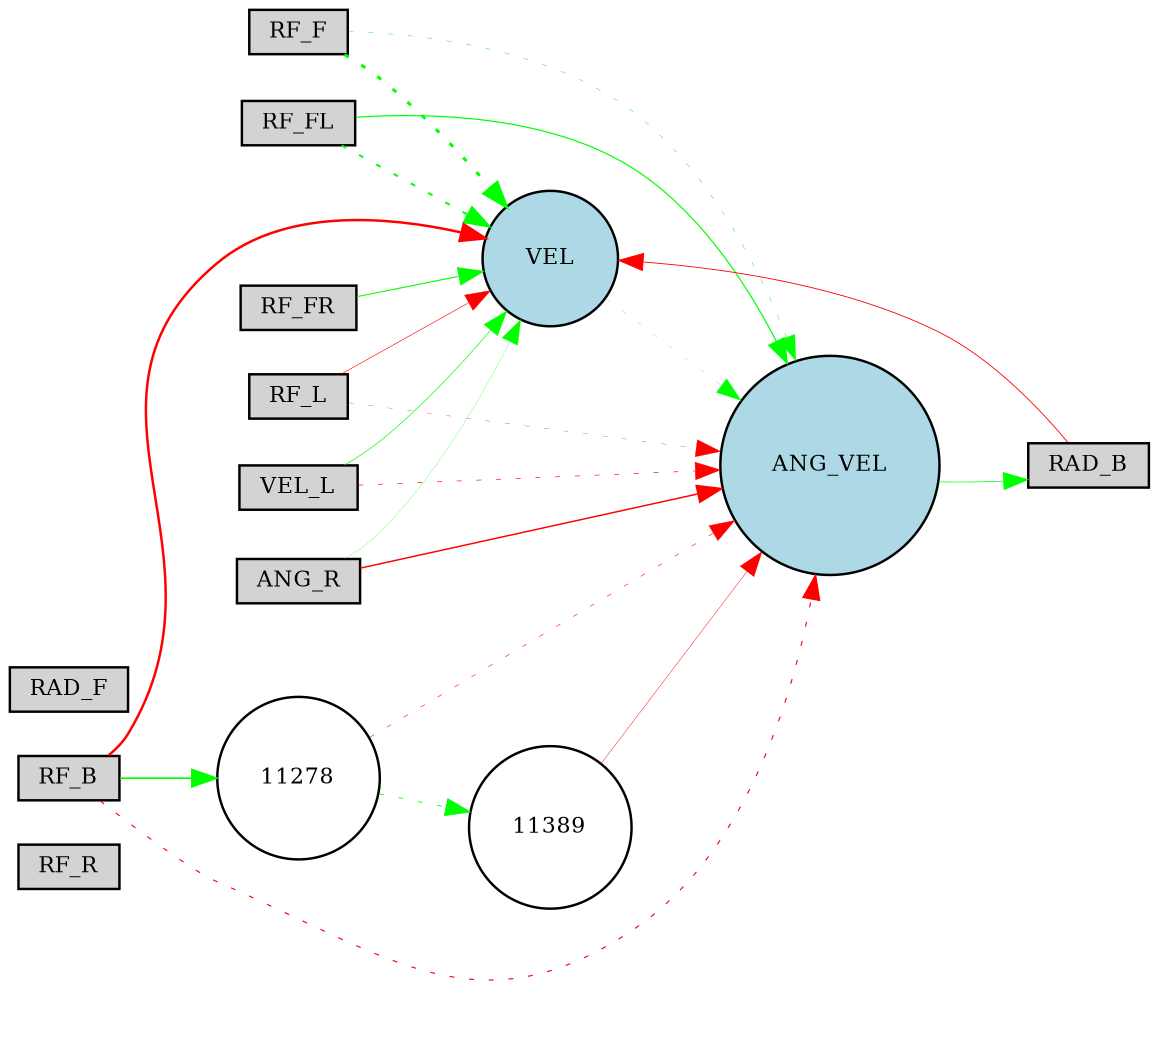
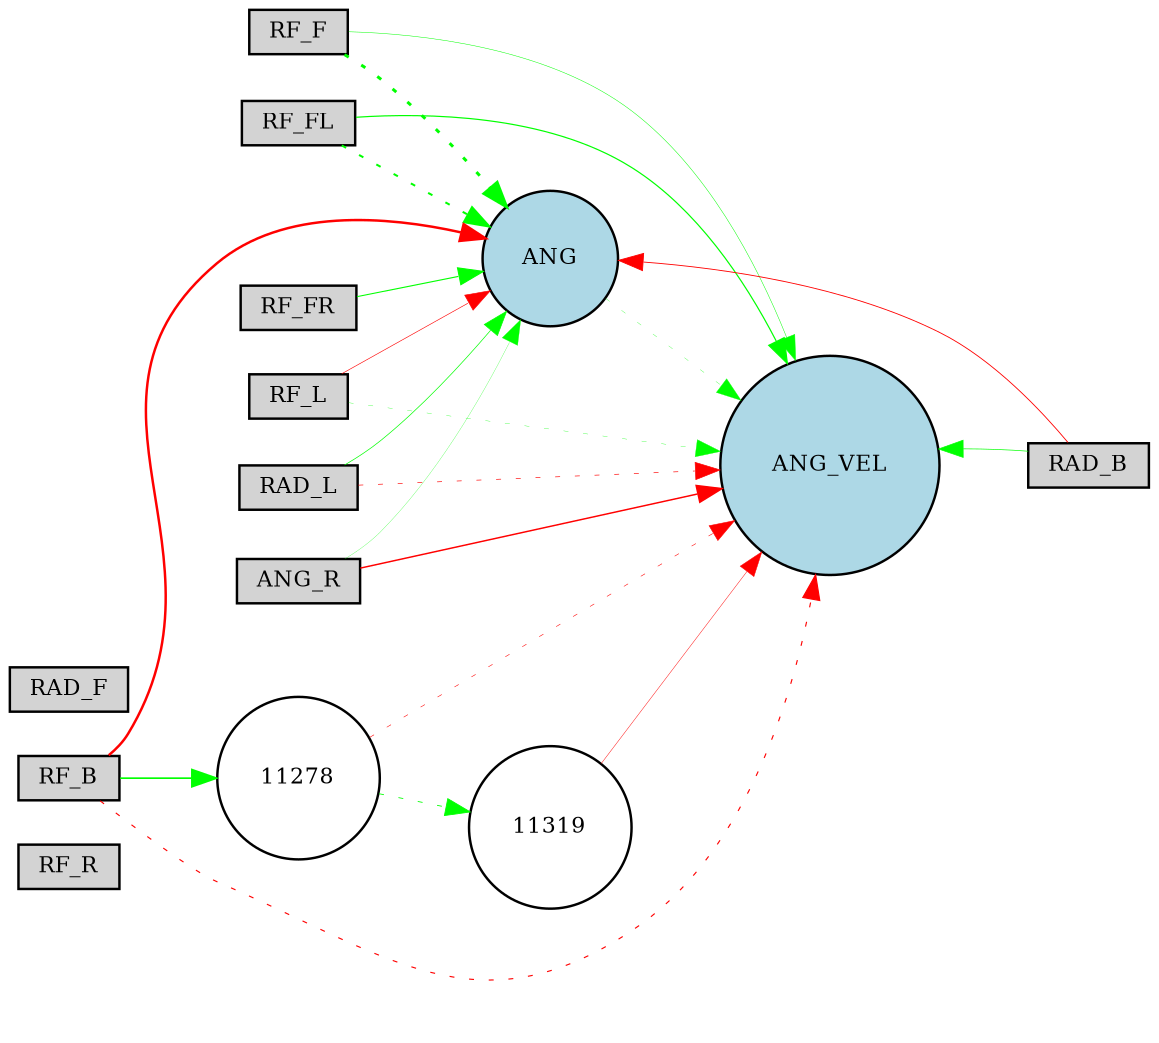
edge "RF_F" -> "ANG_VEL": style dotted -> solid
node "VEL": label "VEL" -> "ANG"
edge "RF_L" -> "ANG_VEL": color red -> green
edge "ANG_VEL" -> "RAD_B": reversed
node "VEL_L": label "VEL_L" -> "RAD_L"
node "11389": label "11389" -> "11319"
